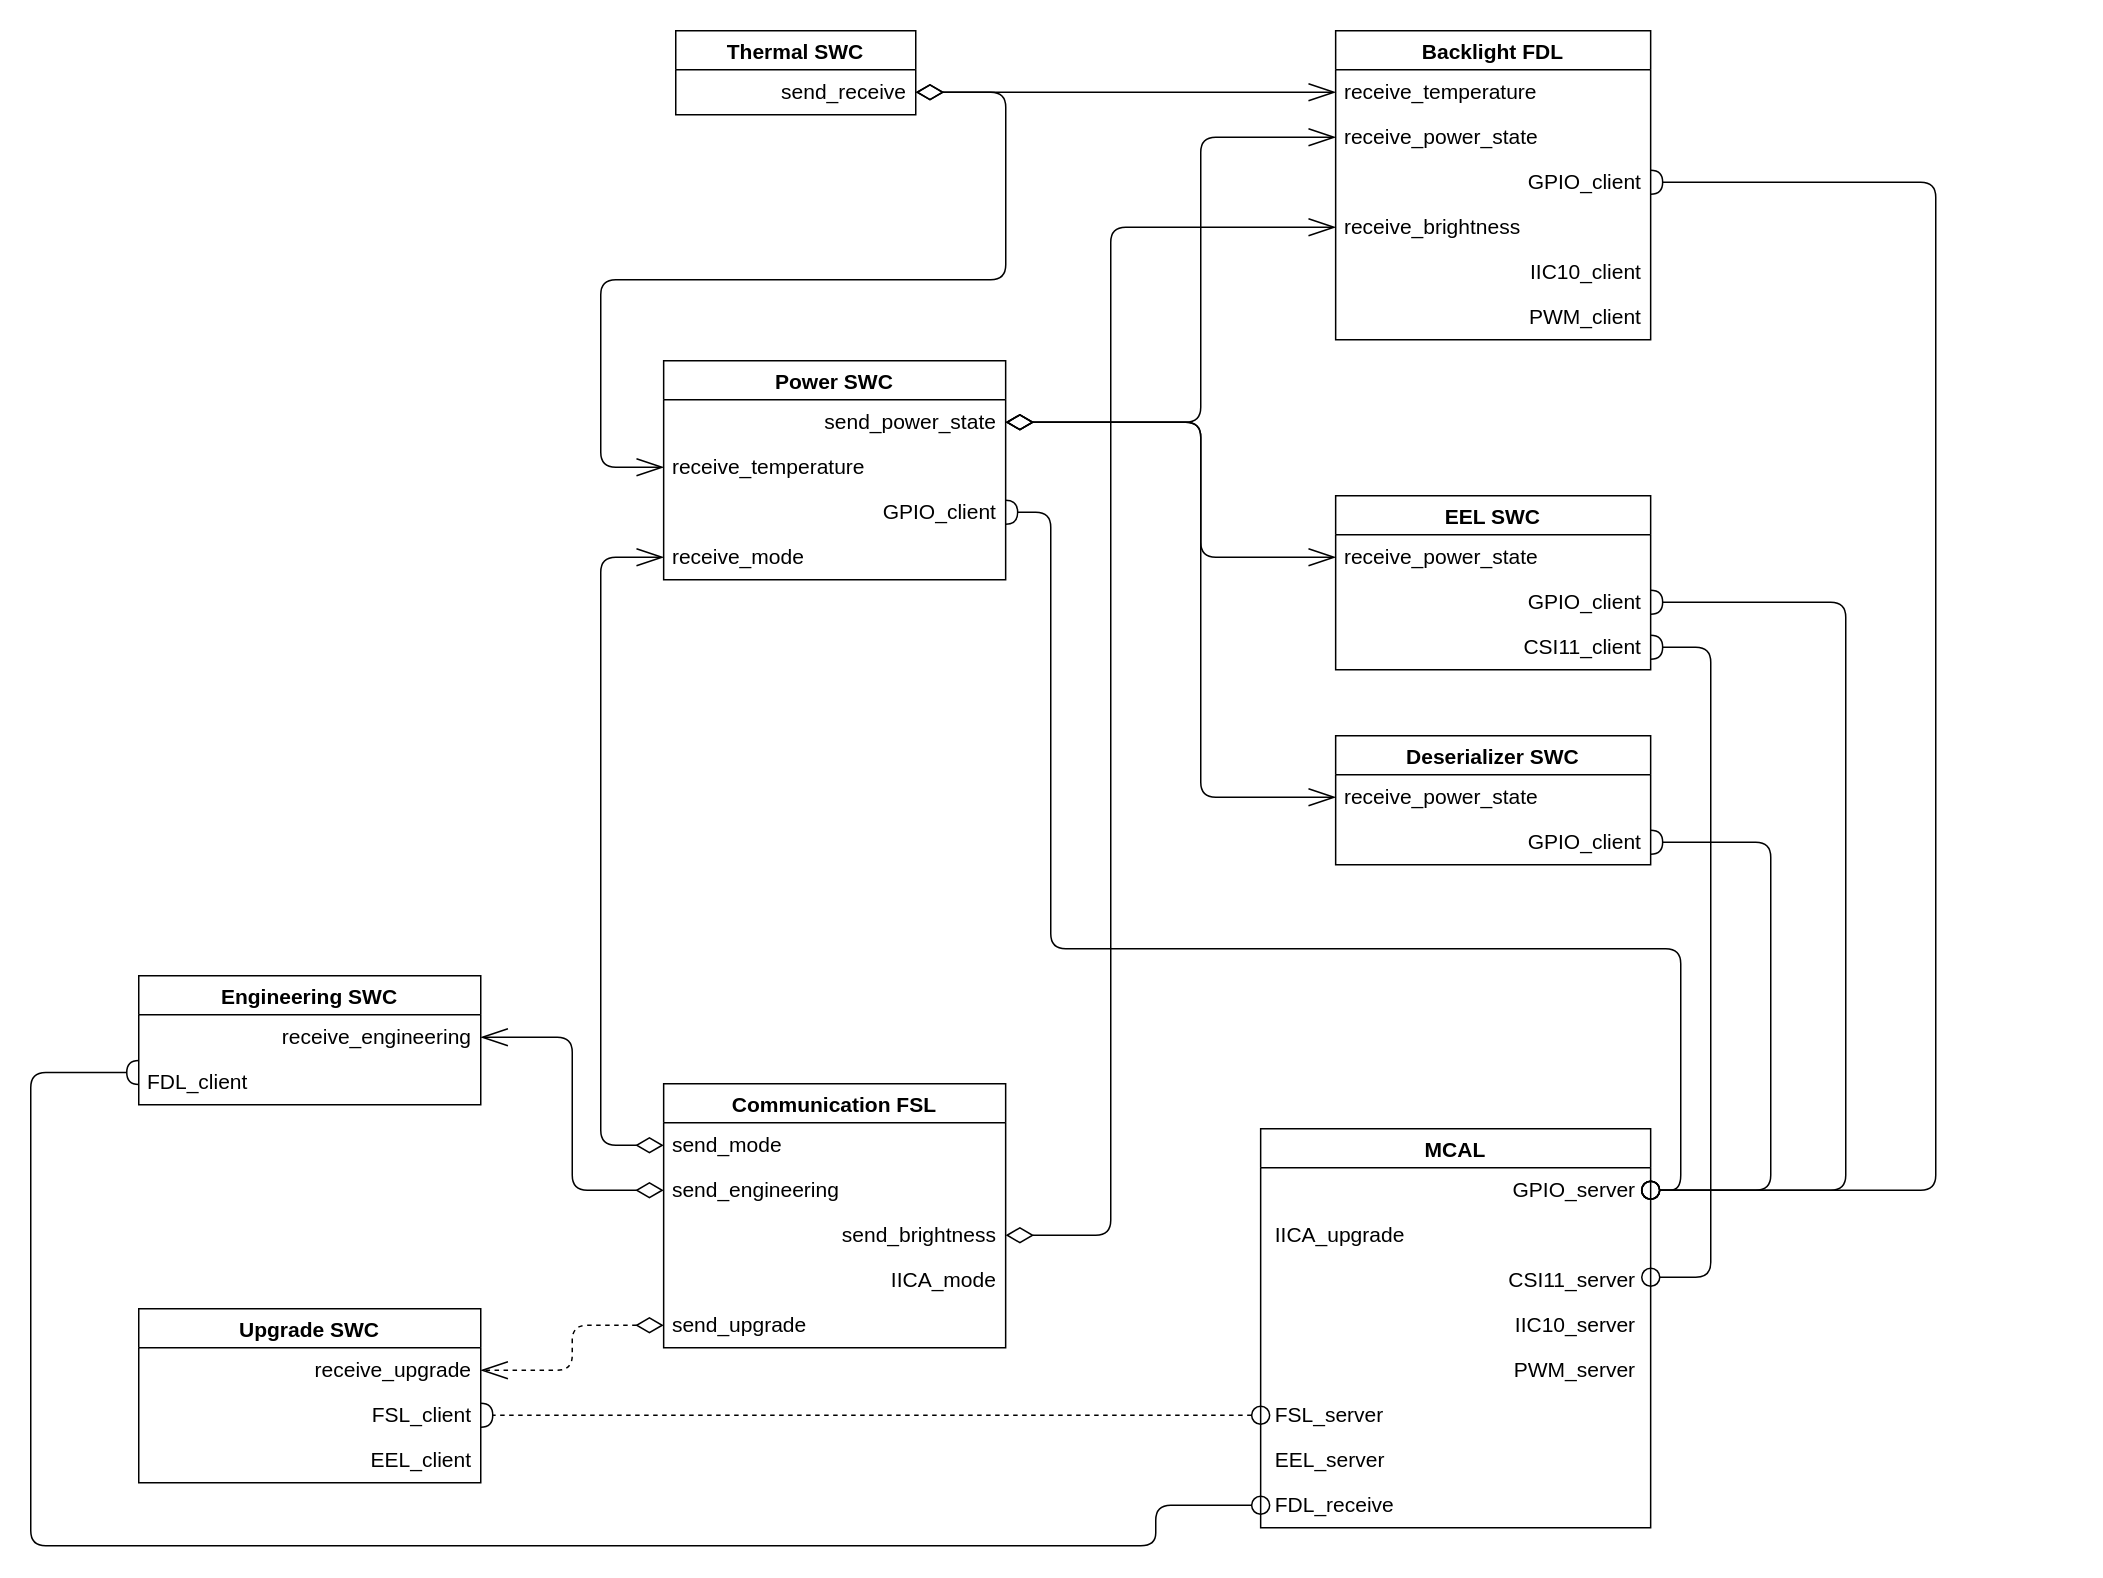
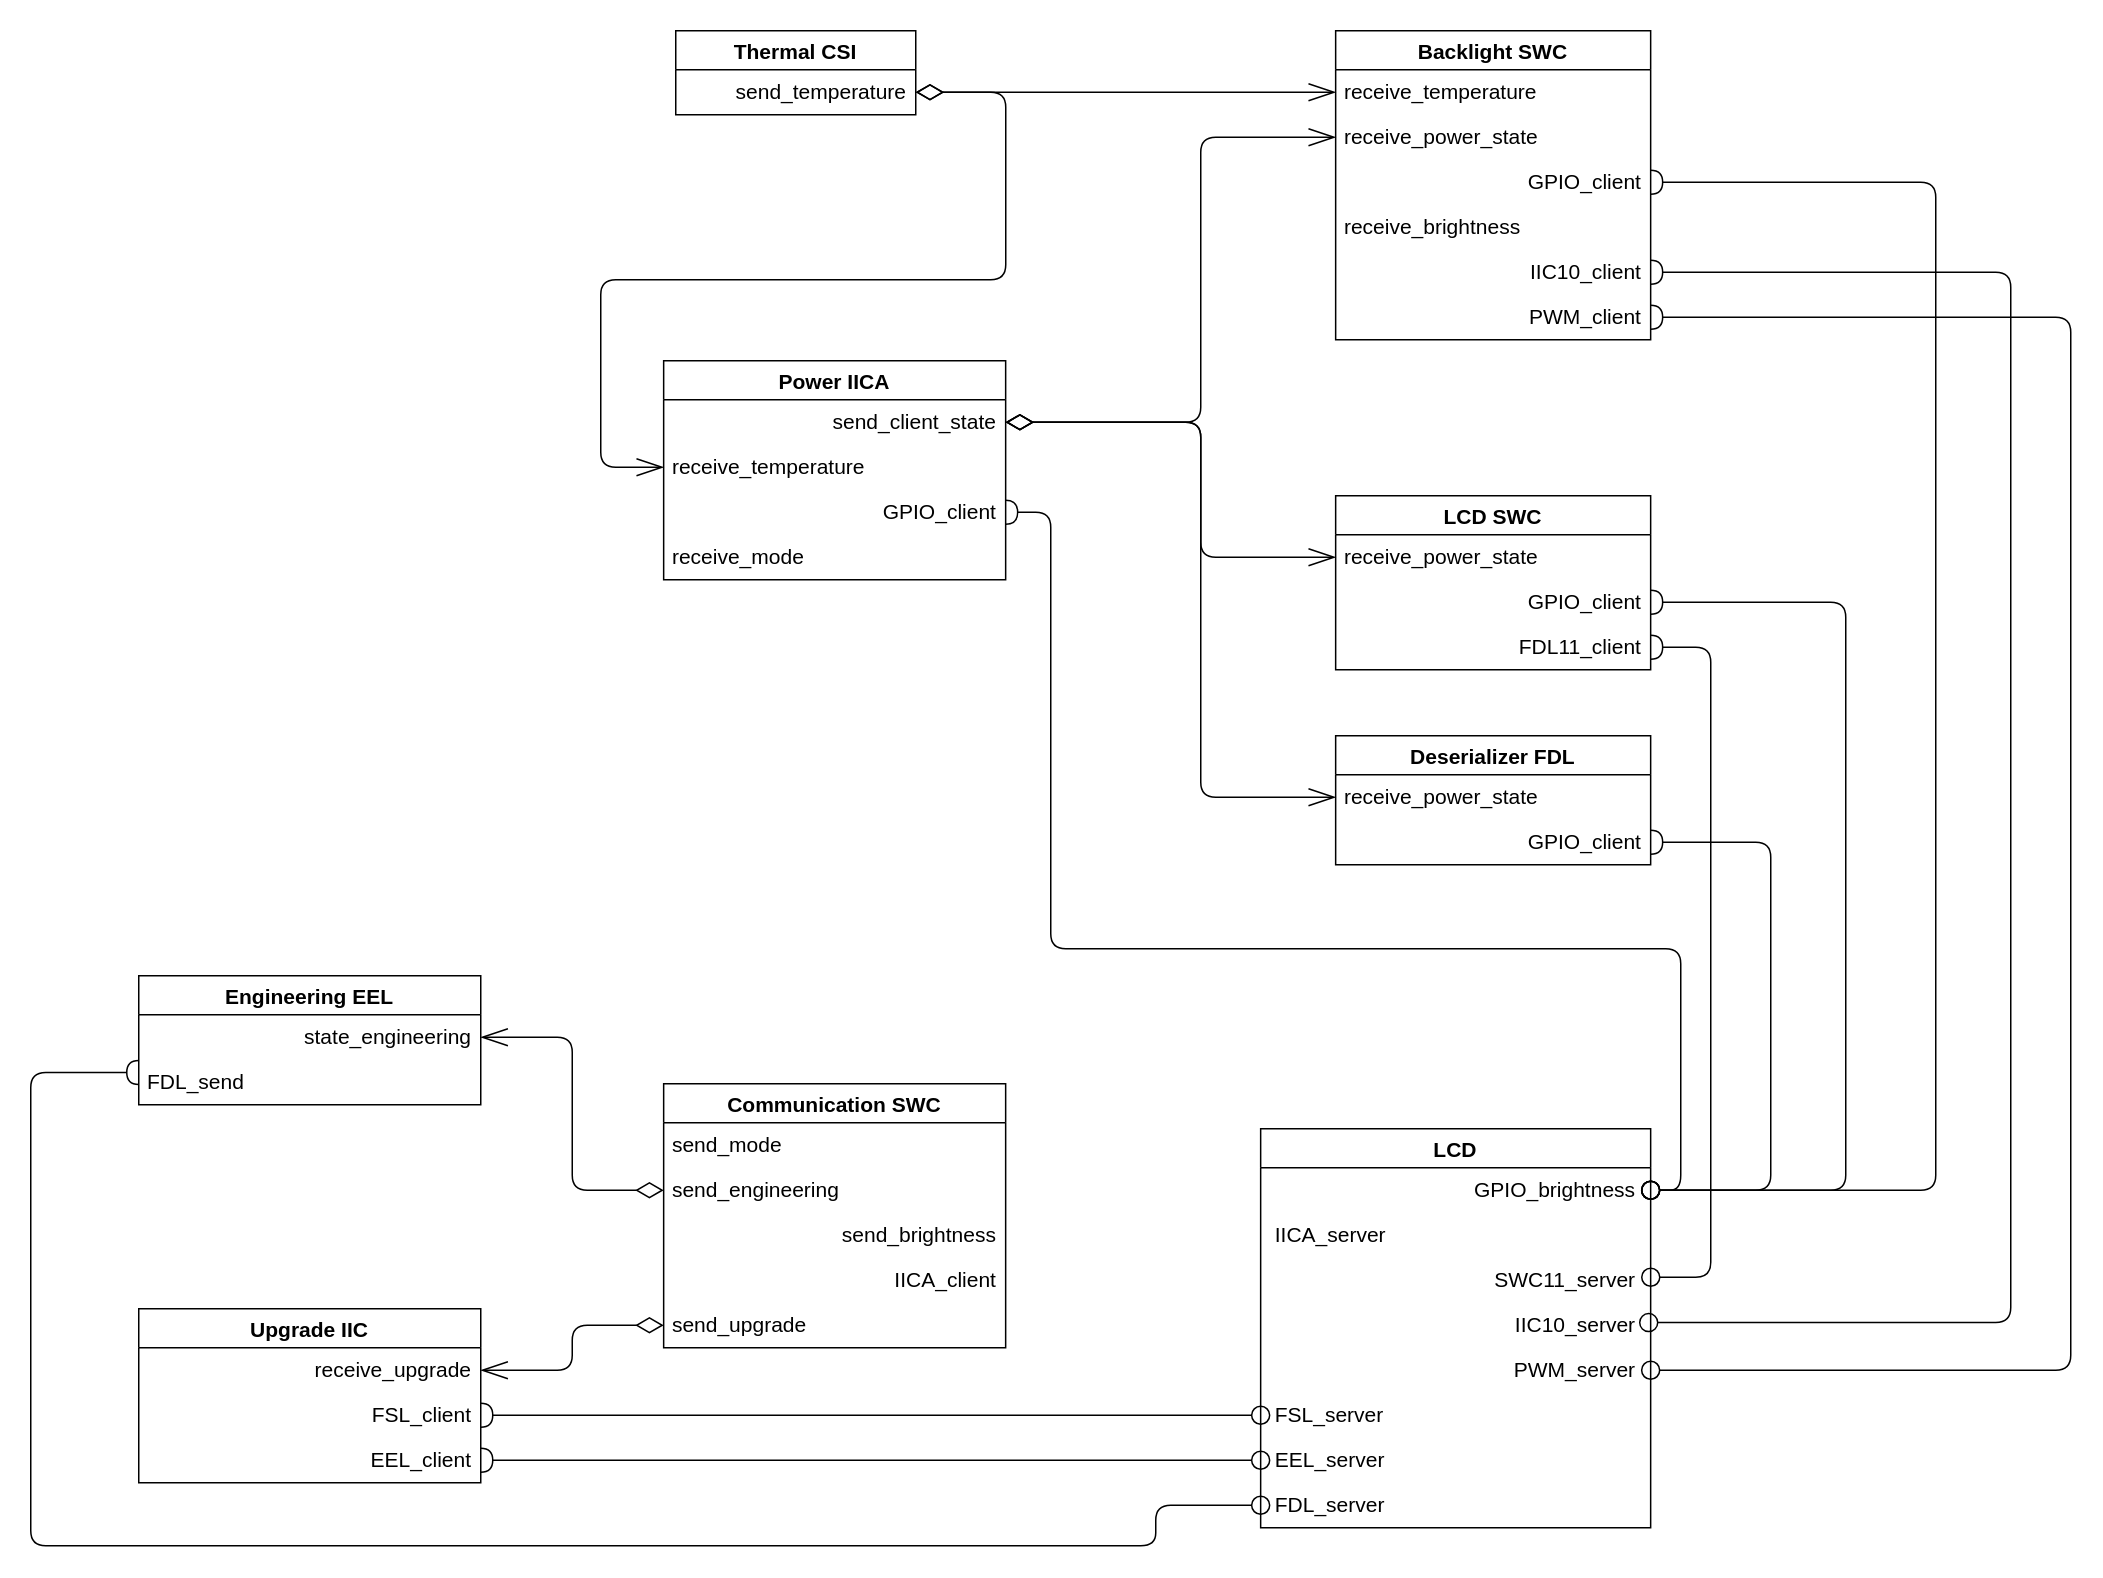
node "Thermal SWC": label "Thermal SWC" -> "Thermal CSI"
node "Backlight FDL": label "Backlight FDL" -> "Backlight SWC"
node "send_receive": label "send_receive" -> "send_temperature"
node "Power SWC": label "Power SWC" -> "Power IICA"
node "send_power_state": label "send_power_state" -> "send_client_state"
node "EEL SWC": label "EEL SWC" -> "LCD SWC"
node "CSI11_client": label "CSI11_client" -> "FDL11_client"
edge "receive_brightness" -- "send_brightness": removed
node "Deserializer SWC": label "Deserializer SWC" -> "Deserializer FDL"
edge "IIC10_client" -- "IIC10_server": added
edge "receive_mode" -- "send_mode": removed
edge "PWM_client" -- "PWM_server": added
node "Engineering SWC": label "Engineering SWC" -> "Engineering EEL"
node "receive_engineering": label "receive_engineering" -> "state_engineering"
node "FDL_client": label "FDL_client" -> "FDL_send"
node "Communication FSL": label "Communication FSL" -> "Communication SWC"
node "MCAL": label "MCAL" -> "LCD"
node "GPIO_server": label "GPIO_server" -> "GPIO_brightness"
node "IICA_upgrade": label "IICA_upgrade" -> "IICA_server"
node "IICA_mode": label "IICA_mode" -> "IICA_client"
node "CSI11_server": label "CSI11_server" -> "SWC11_server"
node "Upgrade SWC": label "Upgrade SWC" -> "Upgrade IIC"
edge "send_upgrade" -- "receive_upgrade": style dashed -> solid
edge "FSL_client" -- "FSL_server": style dashed -> solid
edge "EEL_client" -- "EEL_server": added
node "FDL_receive": label "FDL_receive" -> "FDL_server"
